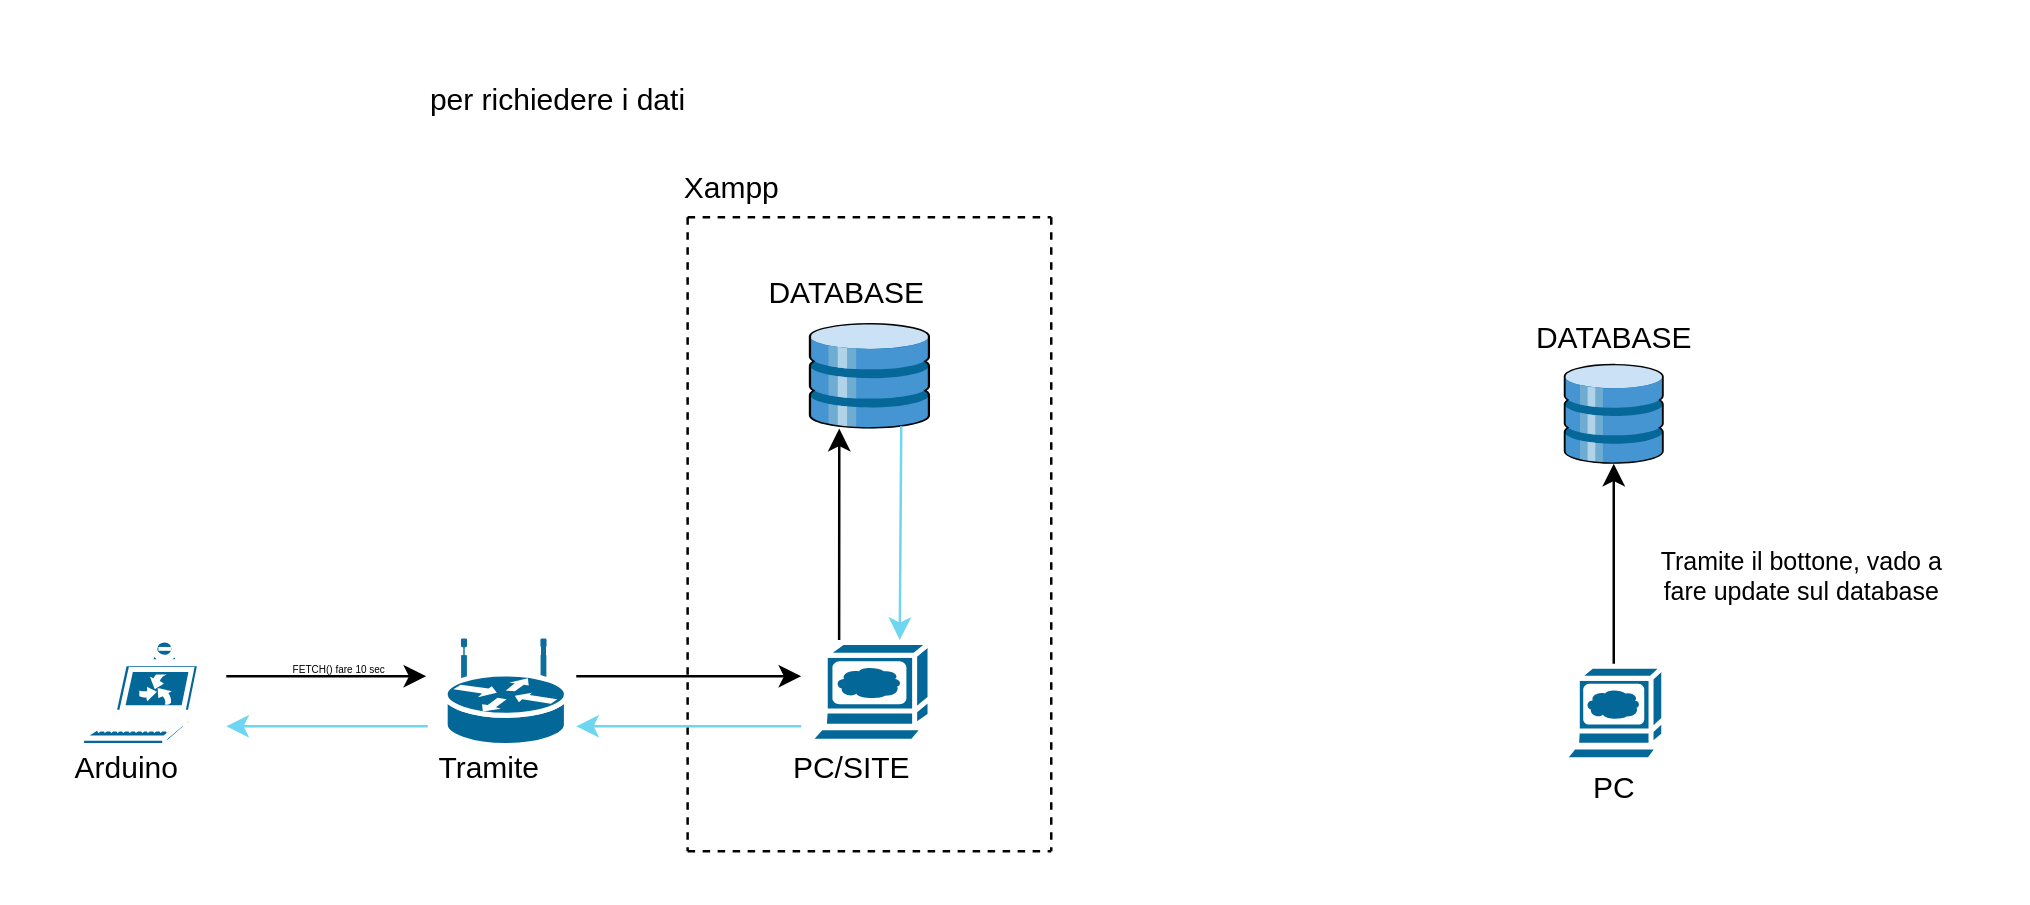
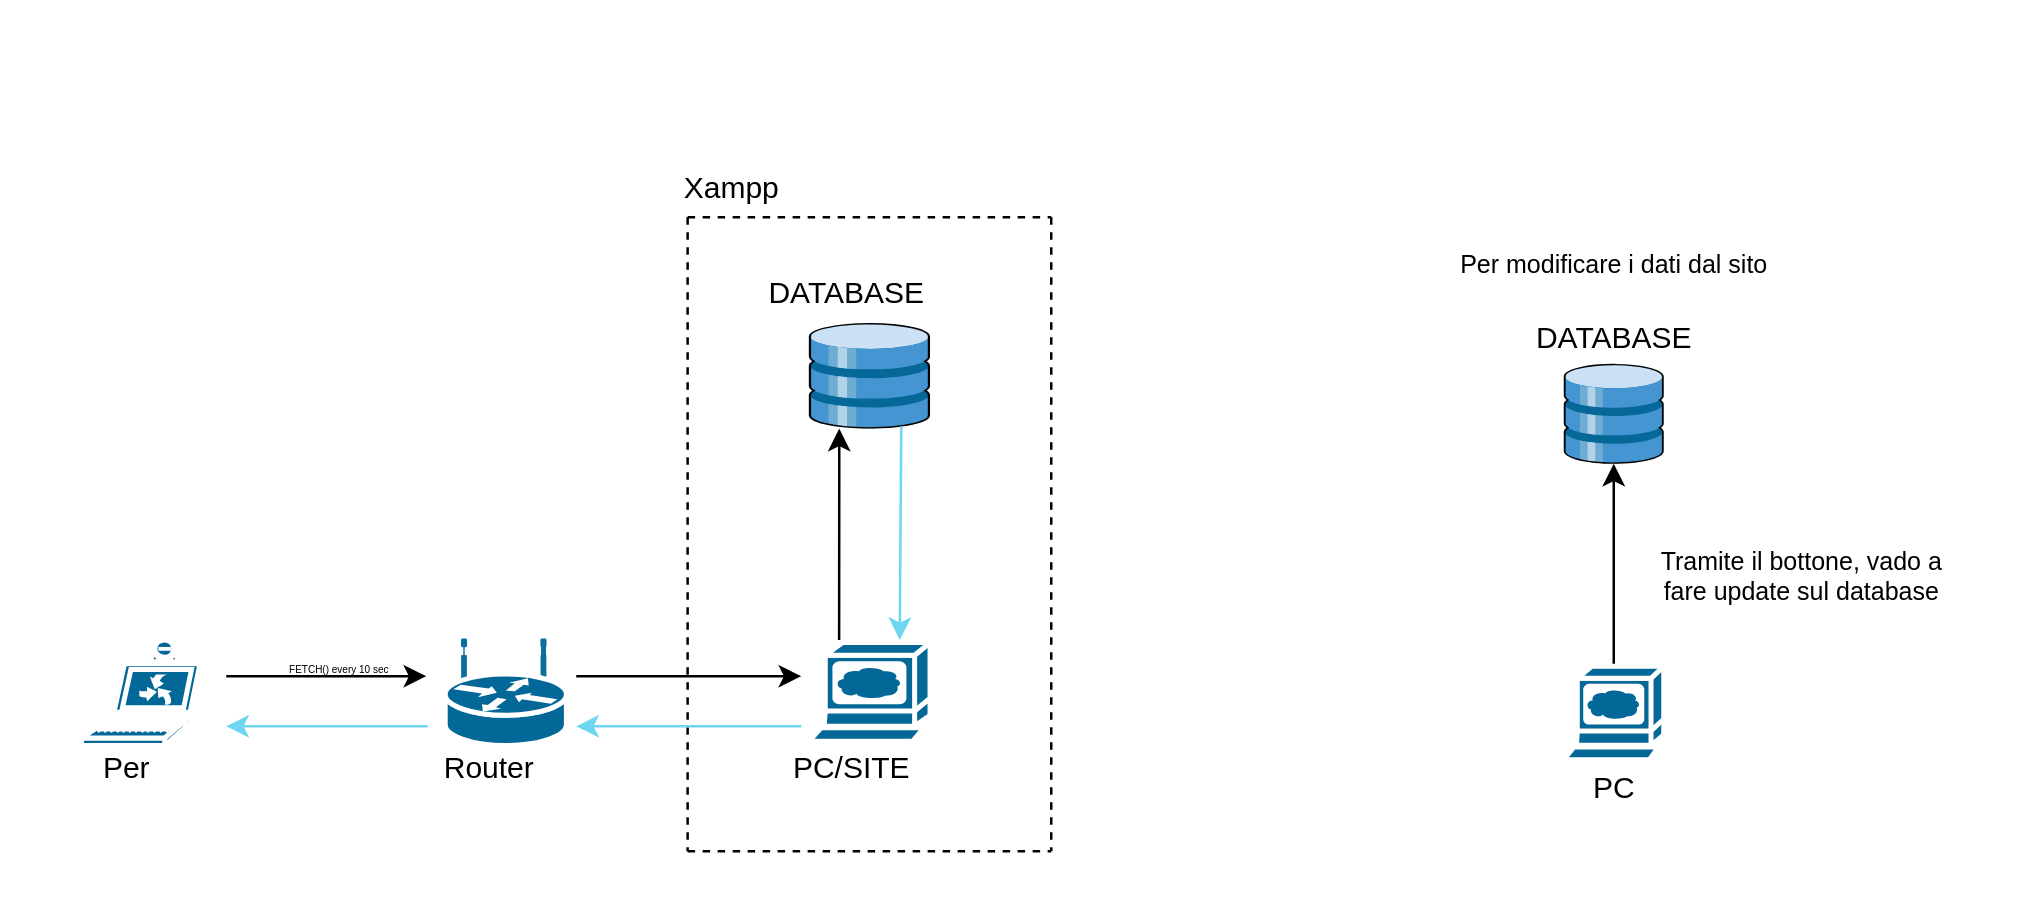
node "per richiedere i dati": removed
node "Per modificare i dati dal sito": added
node "FETCH() fare 10 sec": label "FETCH() fare 10 sec" -> "FETCH() every 10 sec"
node "Arduino": label "Arduino" -> "Per"
node "Tramite": label "Tramite" -> "Router"
